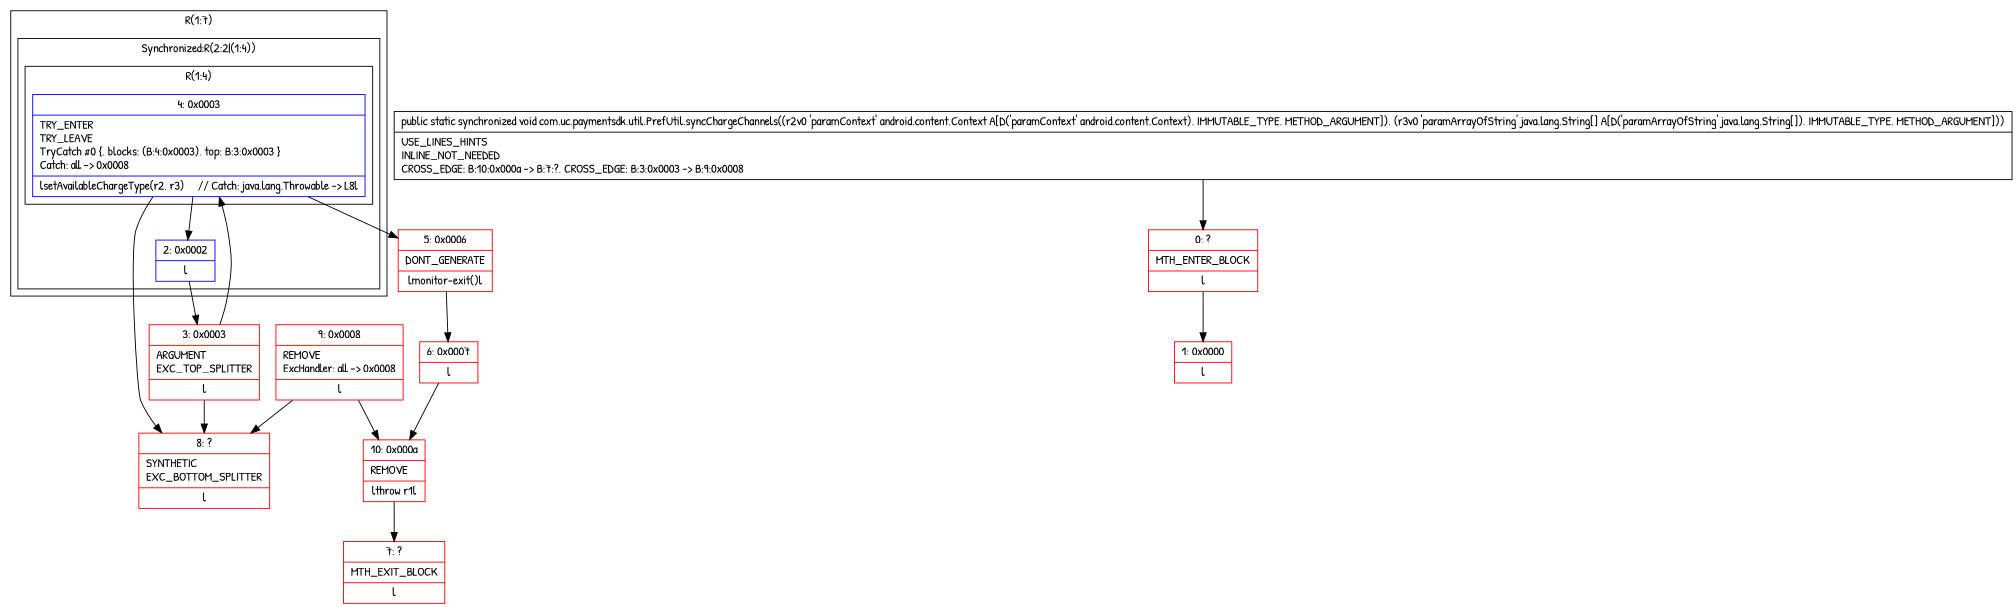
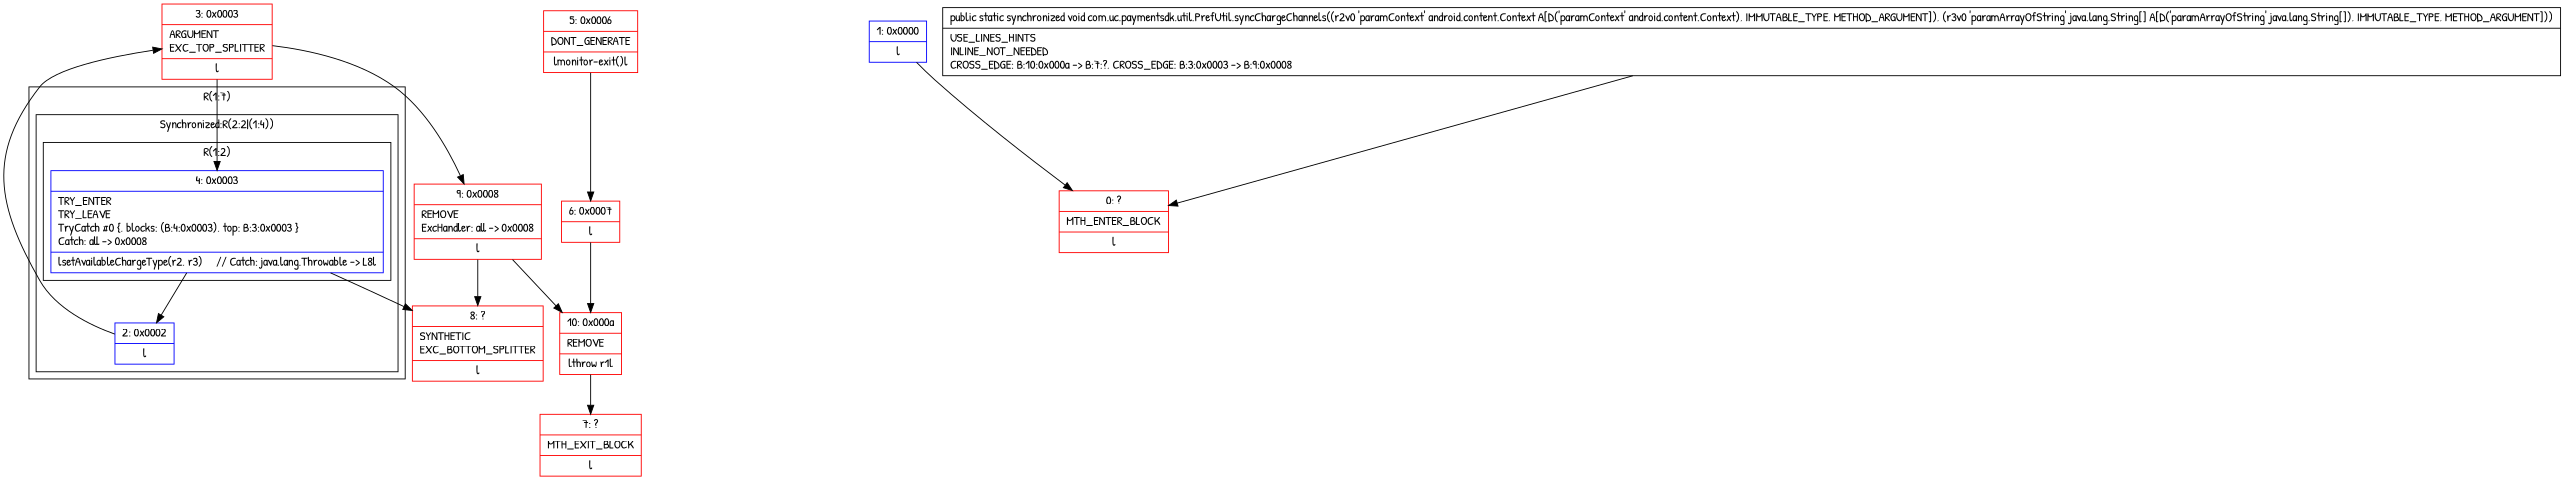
cluster "R(1:4)": label "R(1:4)" -> "R(1:2)"
edge "4: 0x0003" -> "5: 0x0006": removed
edge "0: ?" -> "1: 0x0000": reversed
node "1: 0x0000": color red -> blue
edge "3: 0x0003" -> "8: ?": now "3: 0x0003" -> "9: 0x0008"
